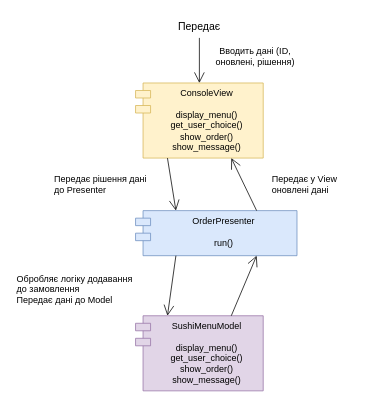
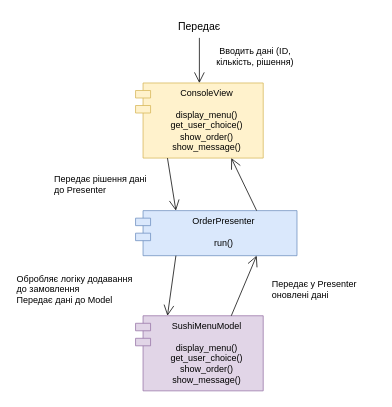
node "Вводить дані (ID, оновлені, рішення)": label "Вводить дані (ID, оновлені, рішення)" -> "Вводить дані (ID, кількість, рішення)"
node "Передає у View оновлені дані": removed
node "Передає у Presenter оновлені дані": added
